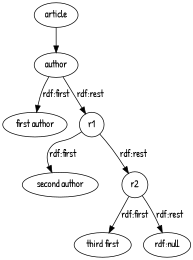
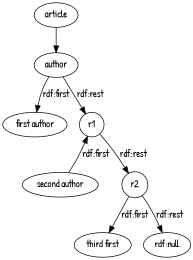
edge "r1" -> "second author": reversed
